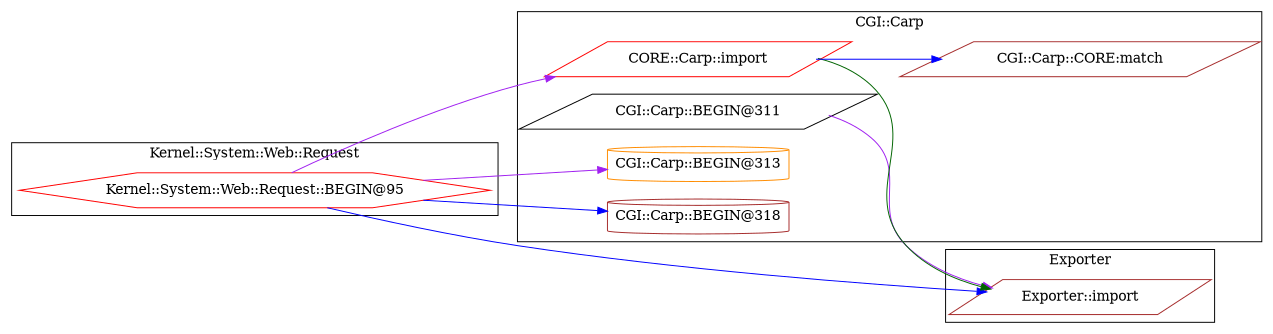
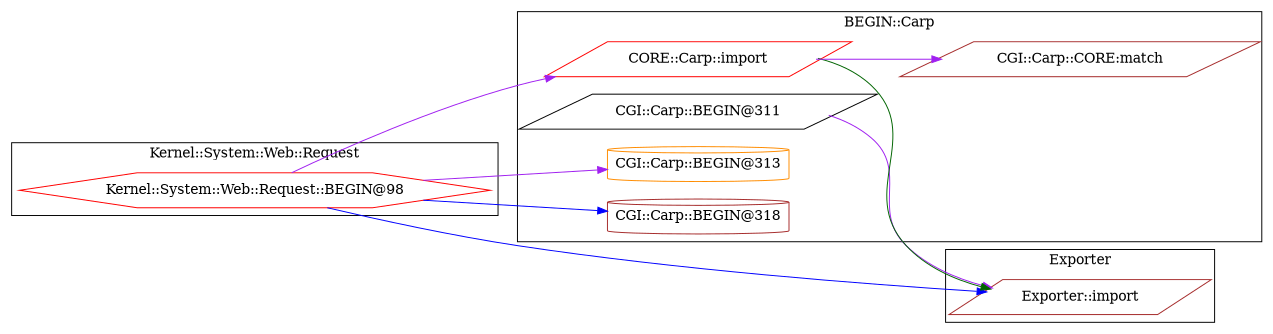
cluster "CGI::Carp": label "CGI::Carp" -> "BEGIN::Carp"
edge "CORE::Carp::import" -> "CGI::Carp::CORE:match": color blue -> purple
node "Kernel::System::Web::Request::BEGIN@95": label "Kernel::System::Web::Request::BEGIN@95" -> "Kernel::System::Web::Request::BEGIN@98"
